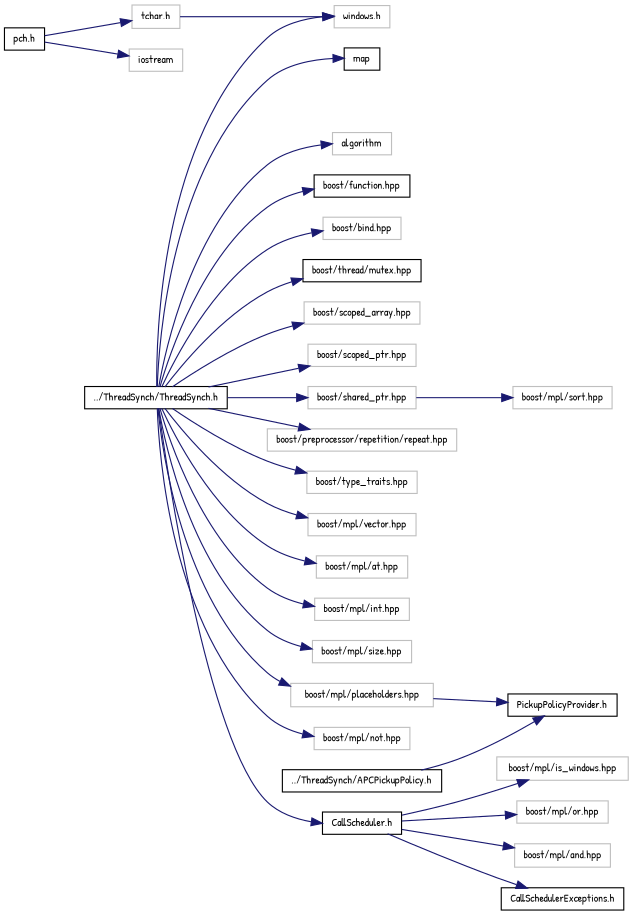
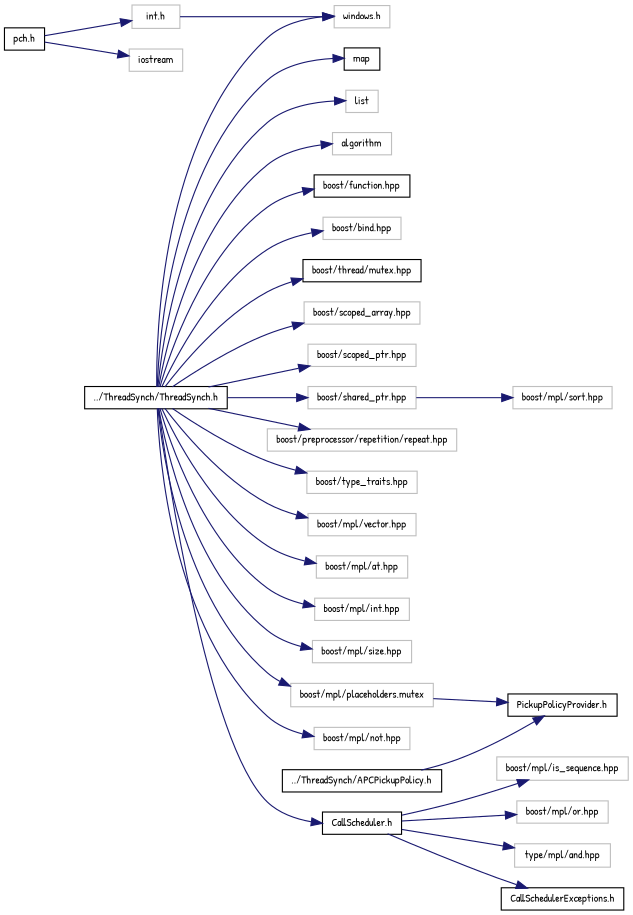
node "tchar.h": label "tchar.h" -> "int.h"
node "list": added
node "boost/mpl/placeholders.hpp": label "boost/mpl/placeholders.hpp" -> "boost/mpl/placeholders.mutex"
node "boost/mpl/is_windows.hpp": label "boost/mpl/is_windows.hpp" -> "boost/mpl/is_sequence.hpp"
node "boost/mpl/and.hpp": label "boost/mpl/and.hpp" -> "type/mpl/and.hpp"
